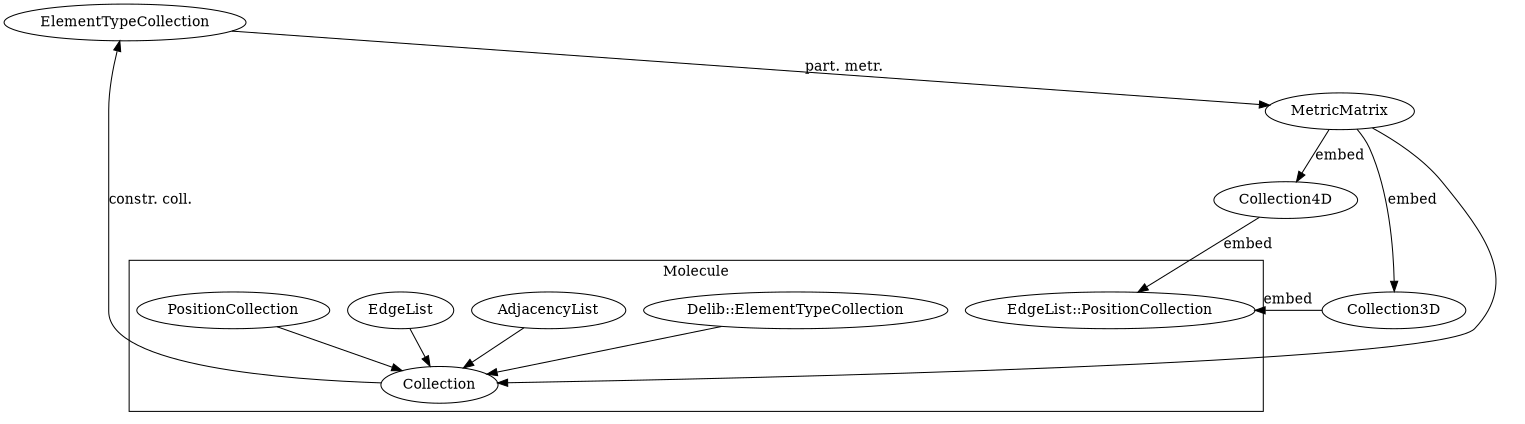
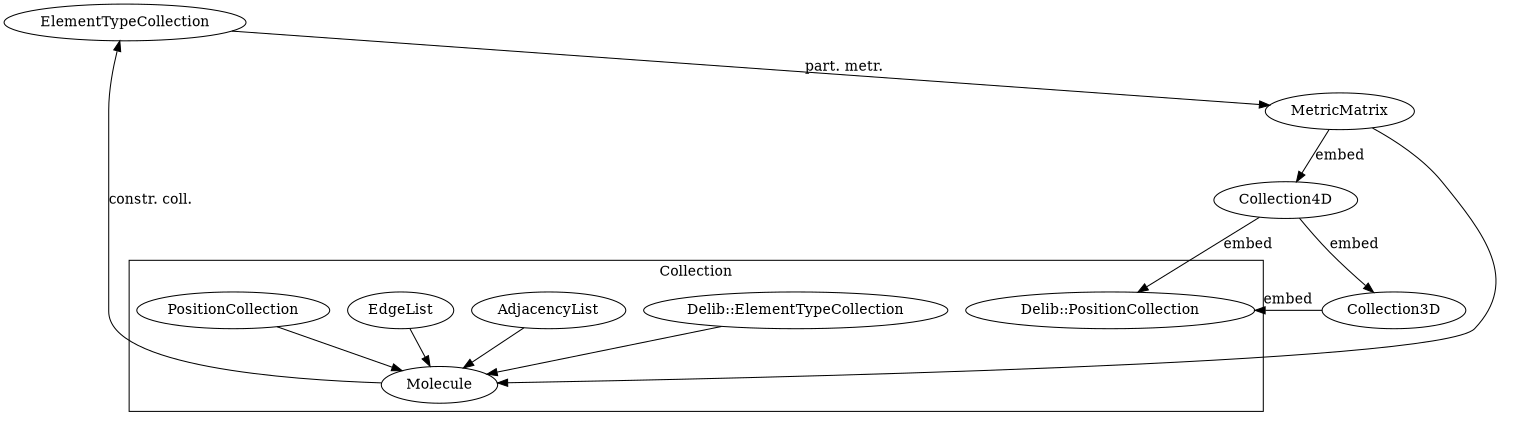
edge "MetricMatrix" -> "Collection3D": now "Collection4D" -> "Collection3D"
cluster "Molecule": label "Molecule" -> "Collection"
node "EdgeList::PositionCollection": label "EdgeList::PositionCollection" -> "Delib::PositionCollection"
node "Collection": label "Collection" -> "Molecule"
